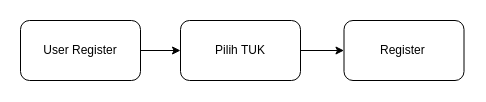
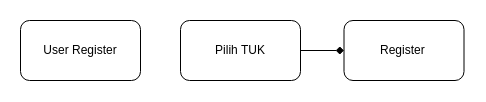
edge "User Register" -> "Pilih TUK": removed
edge "Pilih TUK" -> "Register": arrowhead classic -> diamond
